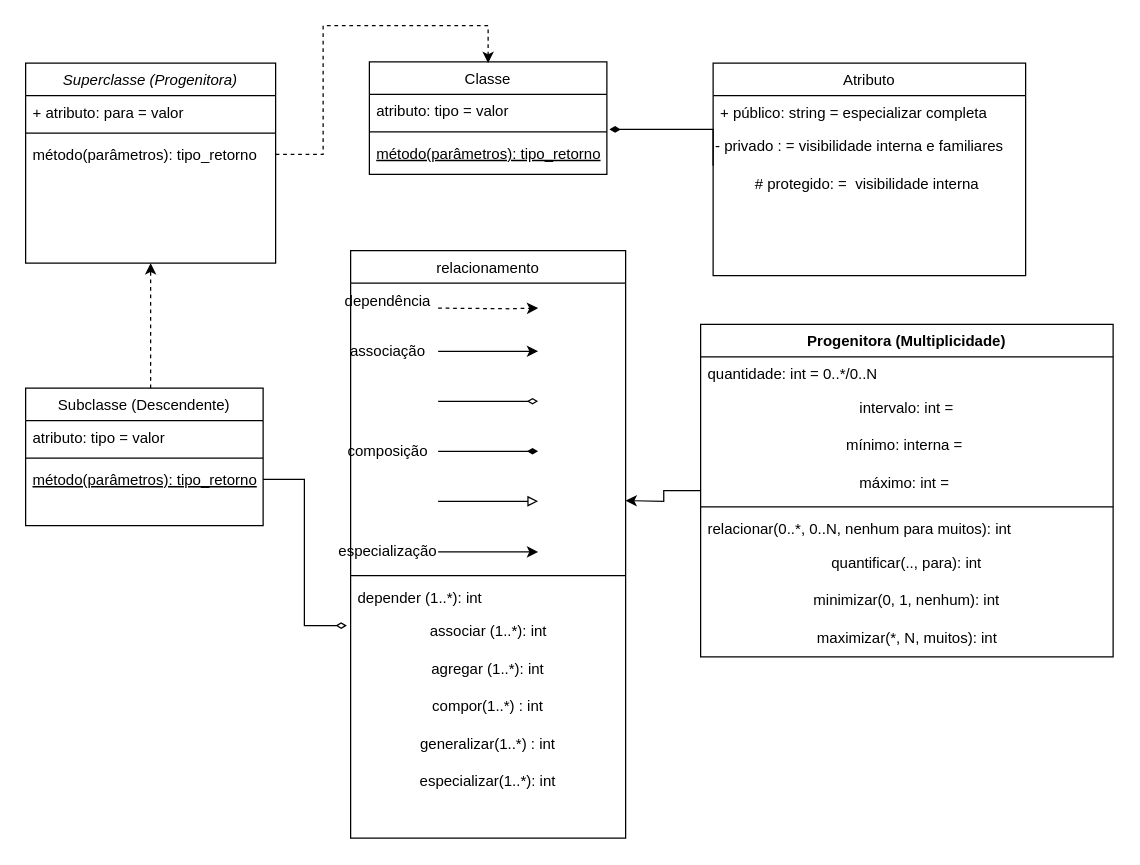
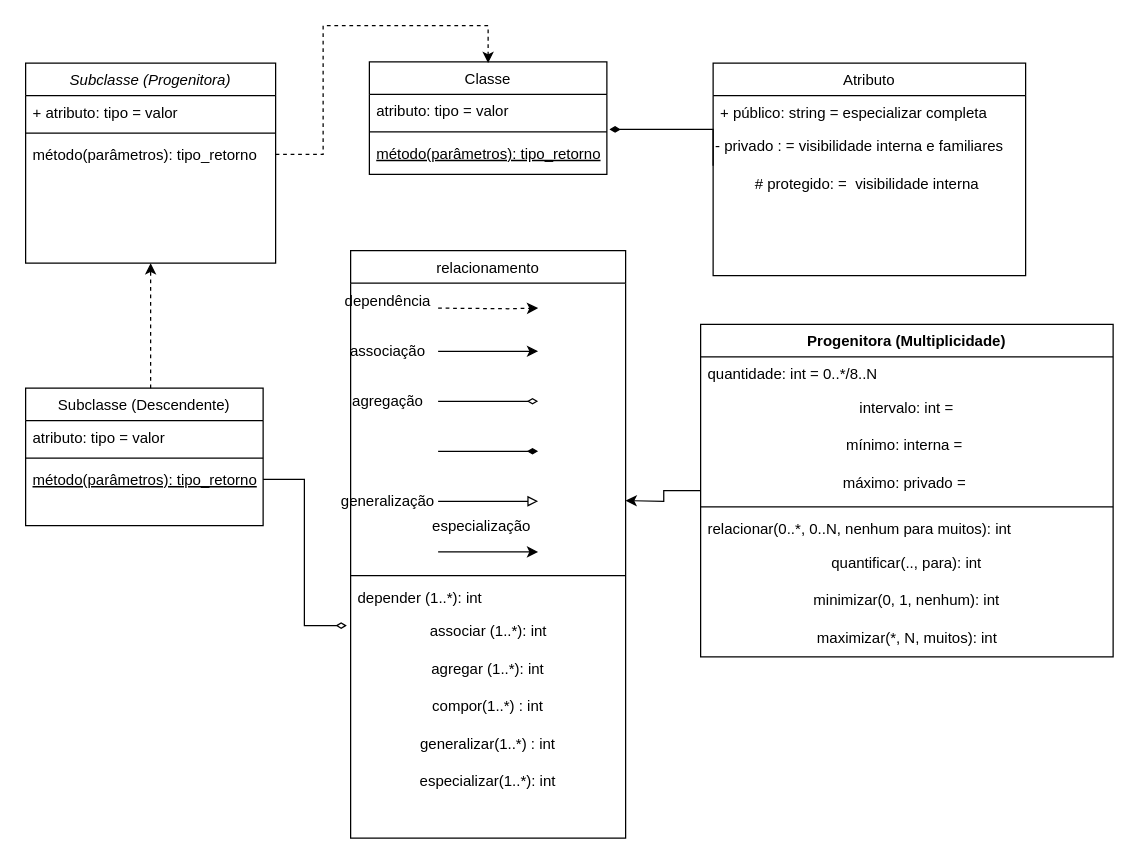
node "Superclasse (Progenitora)": label "Superclasse (Progenitora)" -> "Subclasse (Progenitora)"
node "+ atributo: para = valor": label "+ atributo: para = valor" -> "+ atributo: tipo = valor"
node "quantidade: int = 0..*/0..N": label "quantidade: int = 0..*/0..N" -> "quantidade: int = 0..*/8..N"
node "agregação": added
node "composição": removed
node "máximo: int =": label "máximo: int =" -> "máximo: privado ="
node "generalização": added
node "especialização": moved (388, 552) -> (482, 527)
